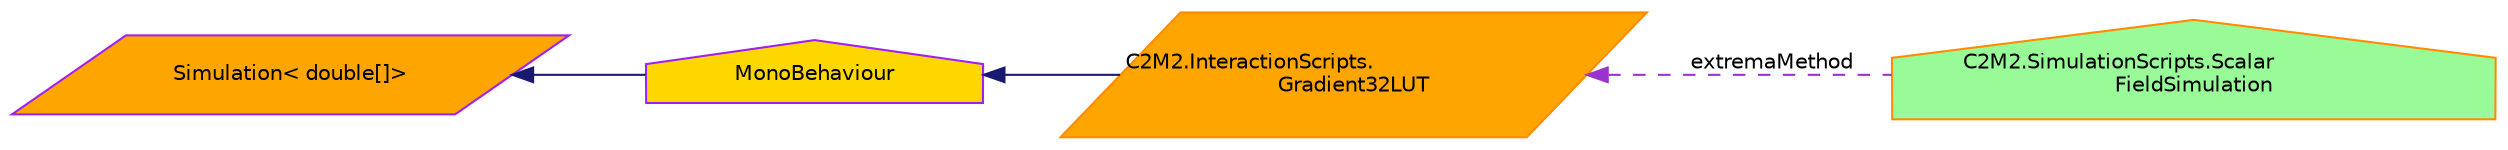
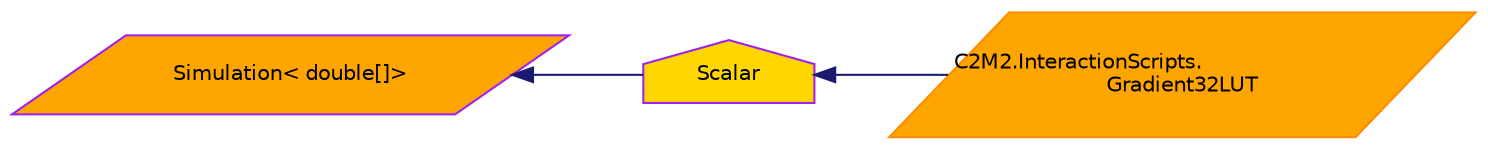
node "MonoBehaviour": label "MonoBehaviour" -> "Scalar"
node "C2M2.SimulationScripts.Scalar FieldSimulation": removed
